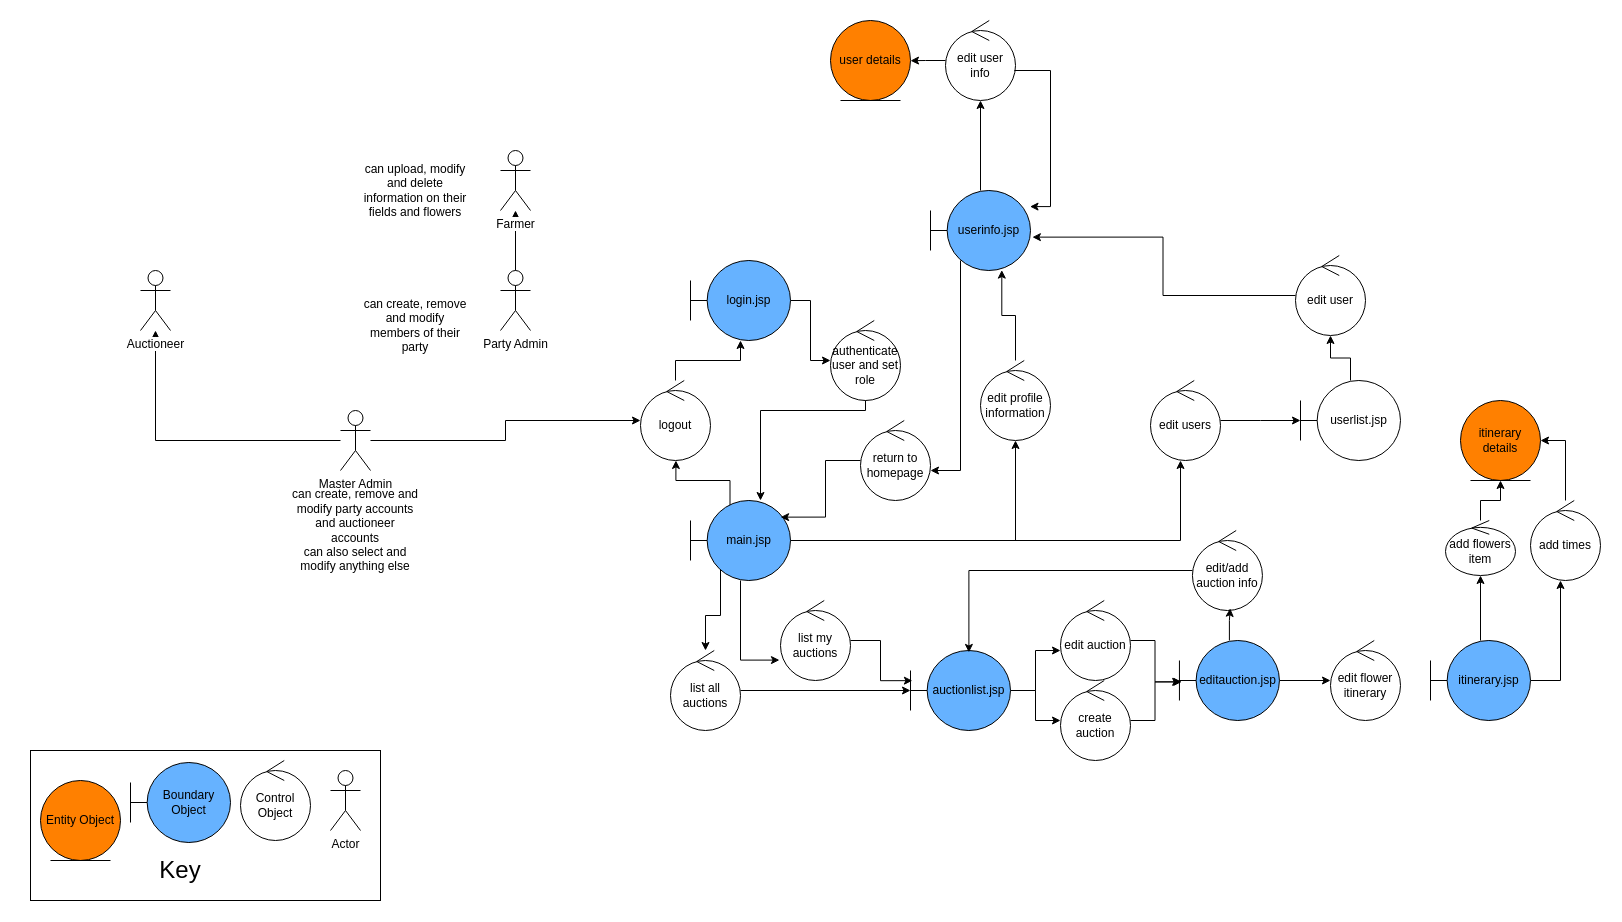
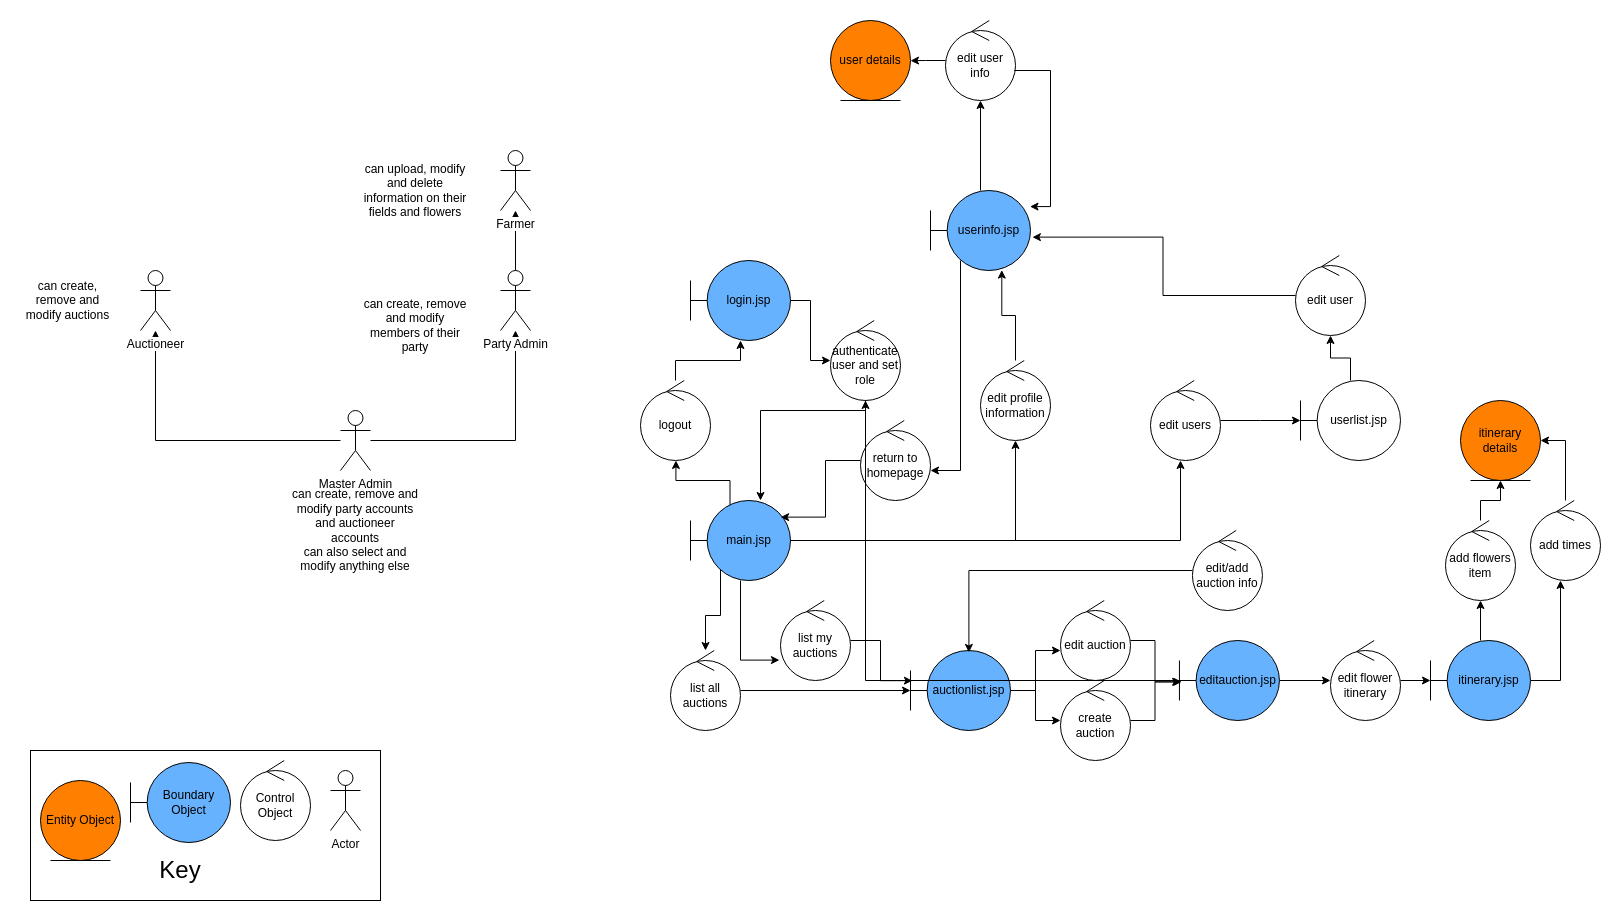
node "can create, remove and modify auctions": added
edge "Master Admin" -> "logout": now "Master Admin" -> "Party Admin"
node "add flowers item": size 70x55 -> 70x80
edge "editauction.jsp" -> "edit/add auction info": now "editauction.jsp" -> "authenticate user and set role"
edge "edit flower itinerary" -> "itinerary.jsp": added
